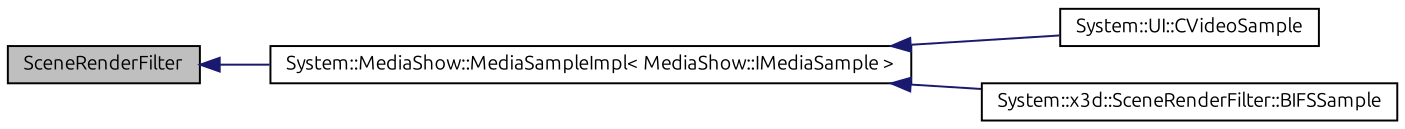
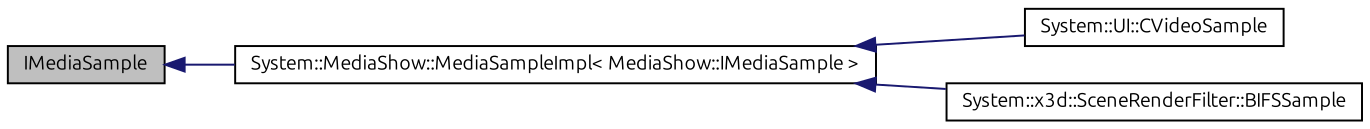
node "SceneRenderFilter": label "SceneRenderFilter" -> "IMediaSample"
